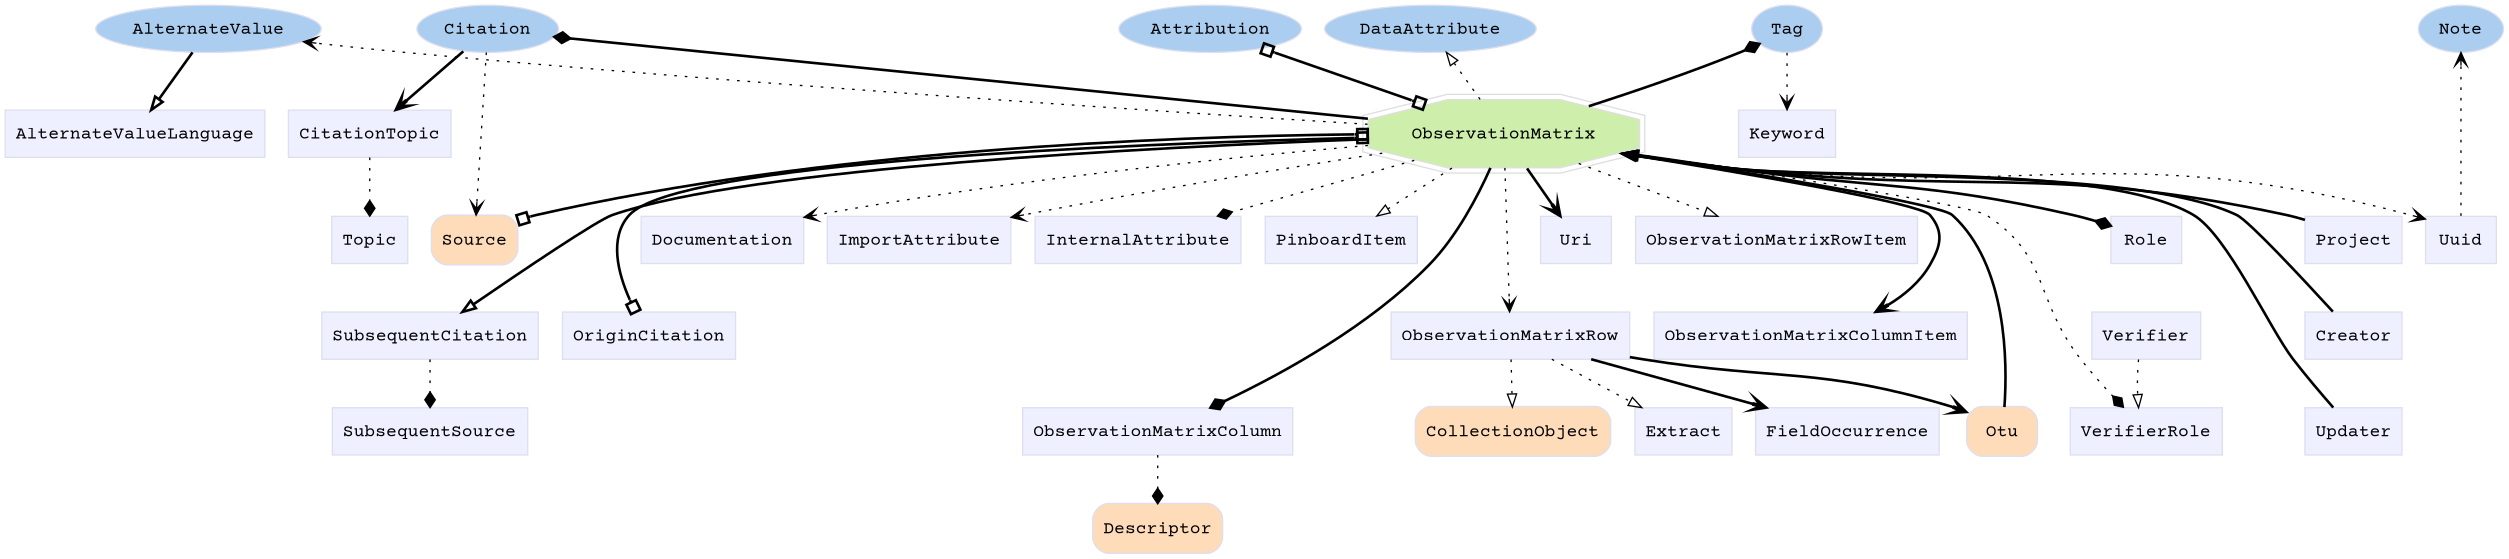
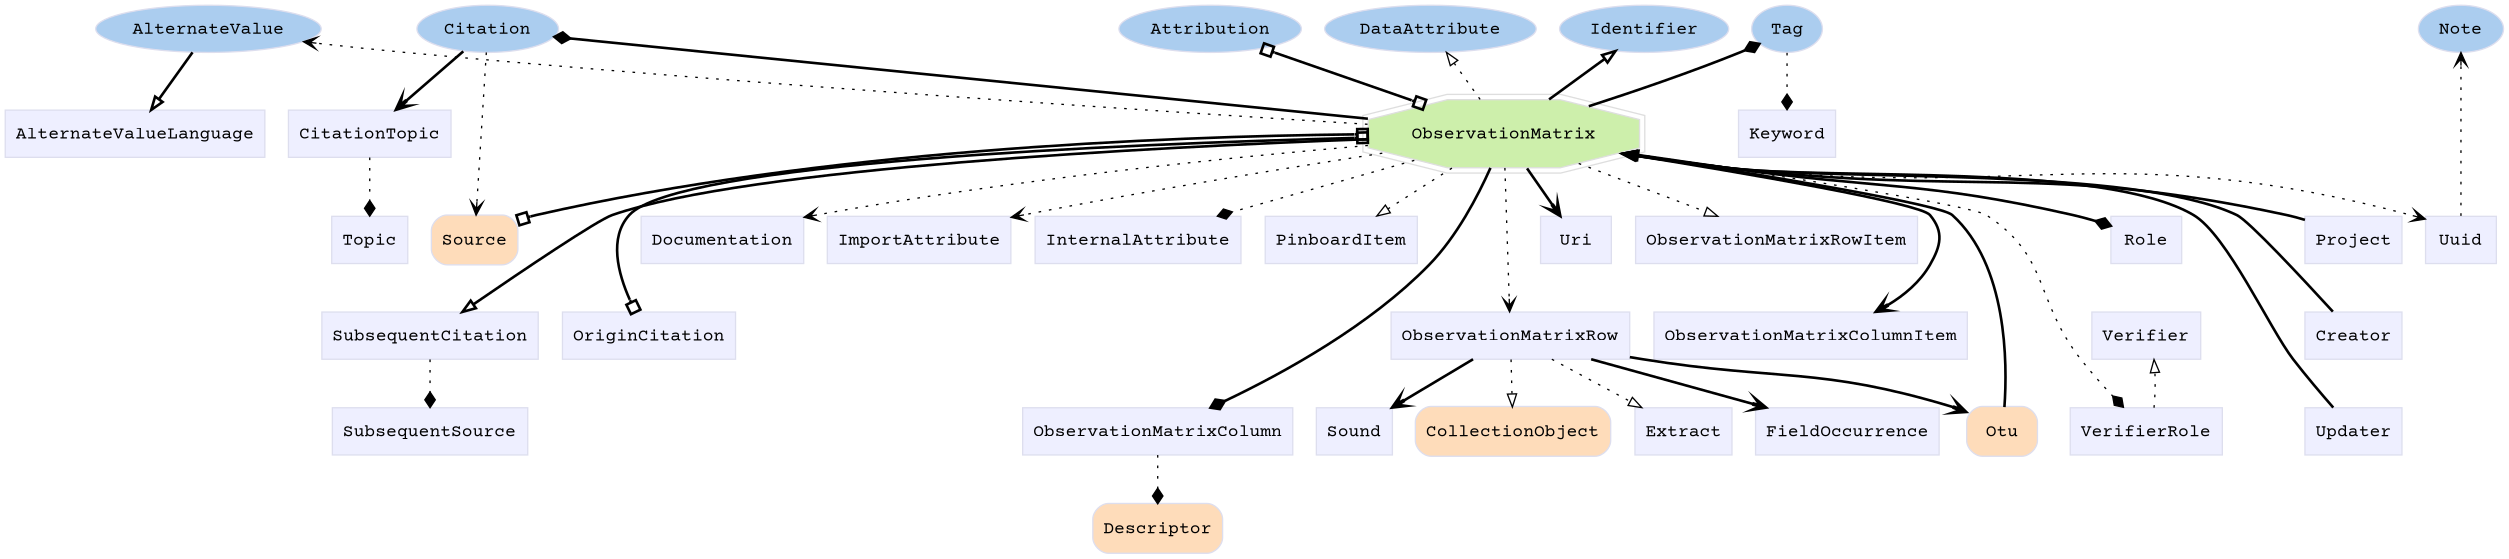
node "Identifier": added
edge "Tag" -> "Keyword": arrowhead vee -> diamond
edge "Verifier" -> "VerifierRole": reversed
node "Sound": added
